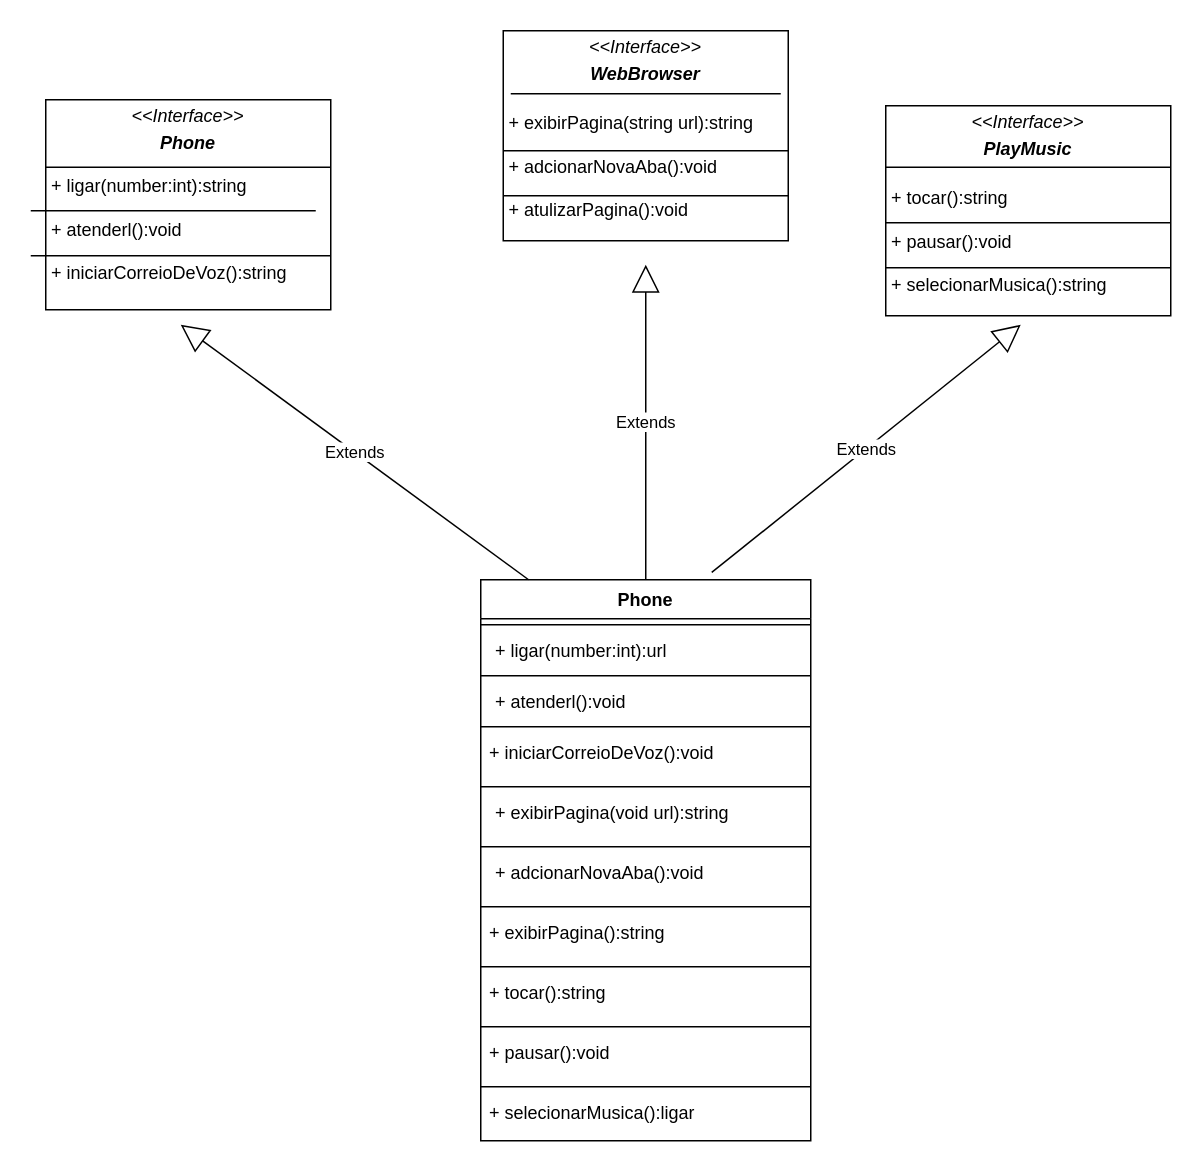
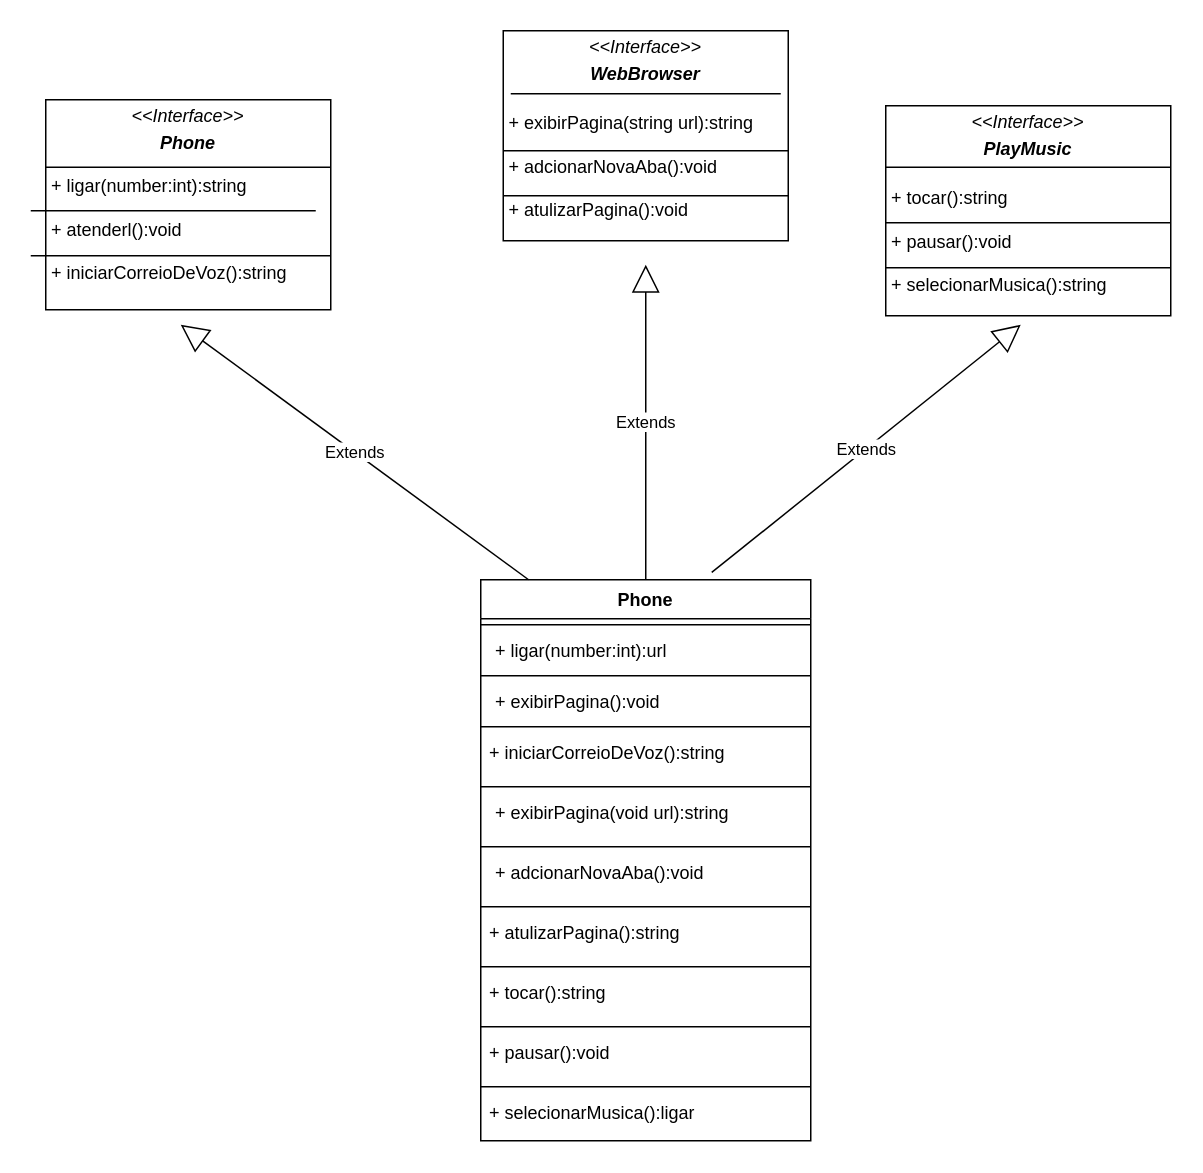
node "+ atenderl():void": label "+ atenderl():void" -> "+ exibirPagina():void"
node "+ iniciarCorreioDeVoz():void": label "+ iniciarCorreioDeVoz():void" -> "+ iniciarCorreioDeVoz():string"
node "+ exibirPagina():string": label "+ exibirPagina():string" -> "+ atulizarPagina():string"
